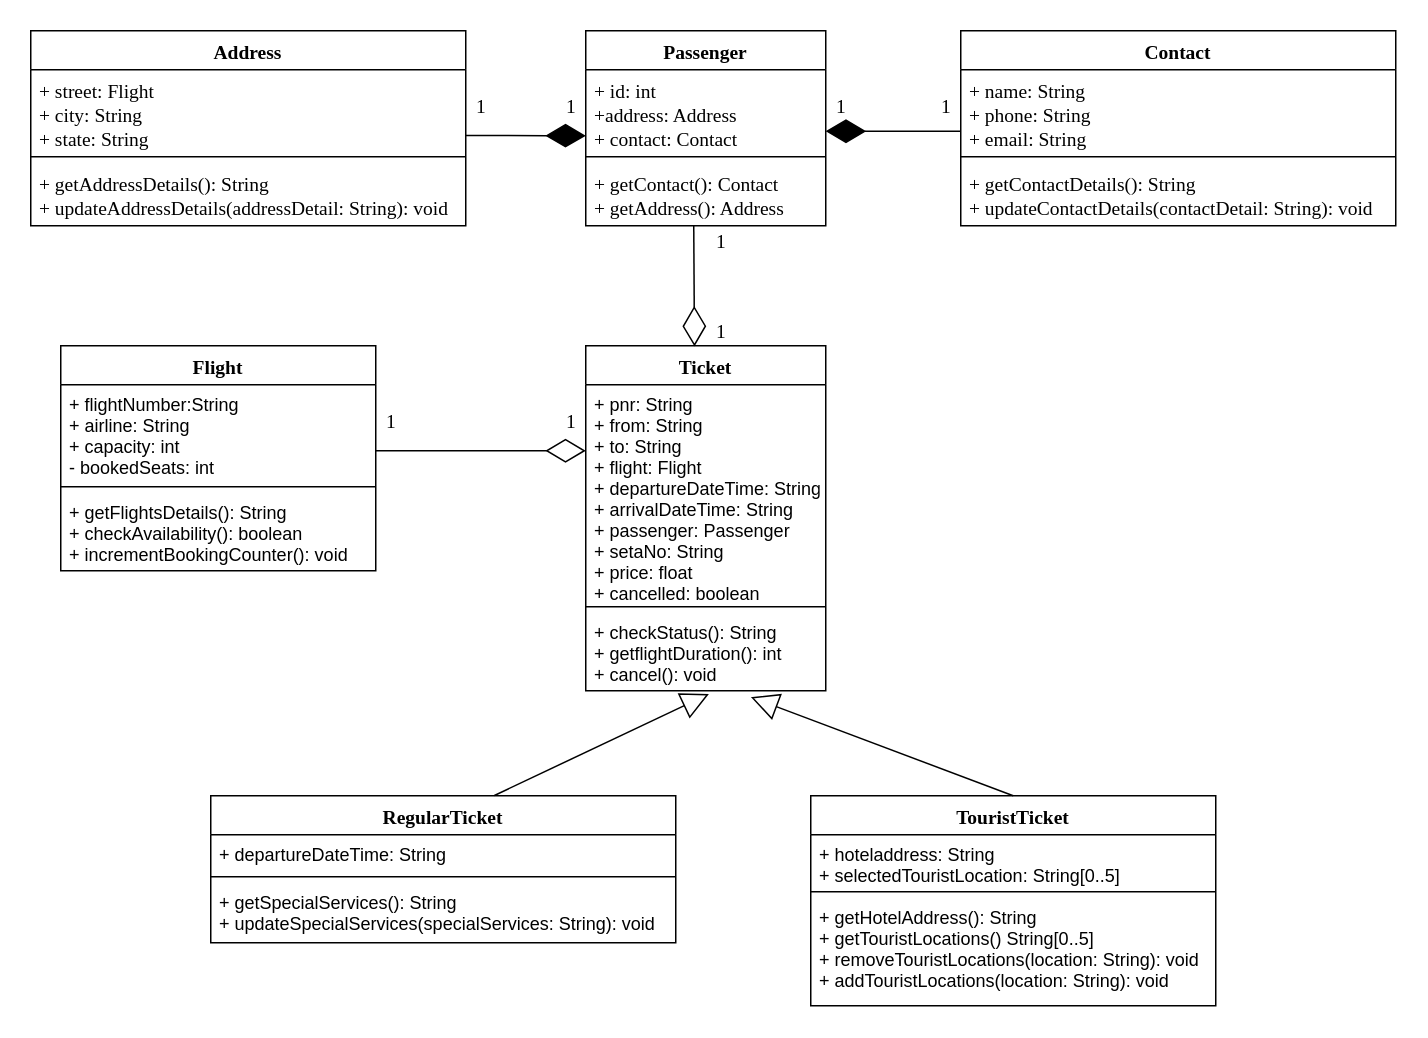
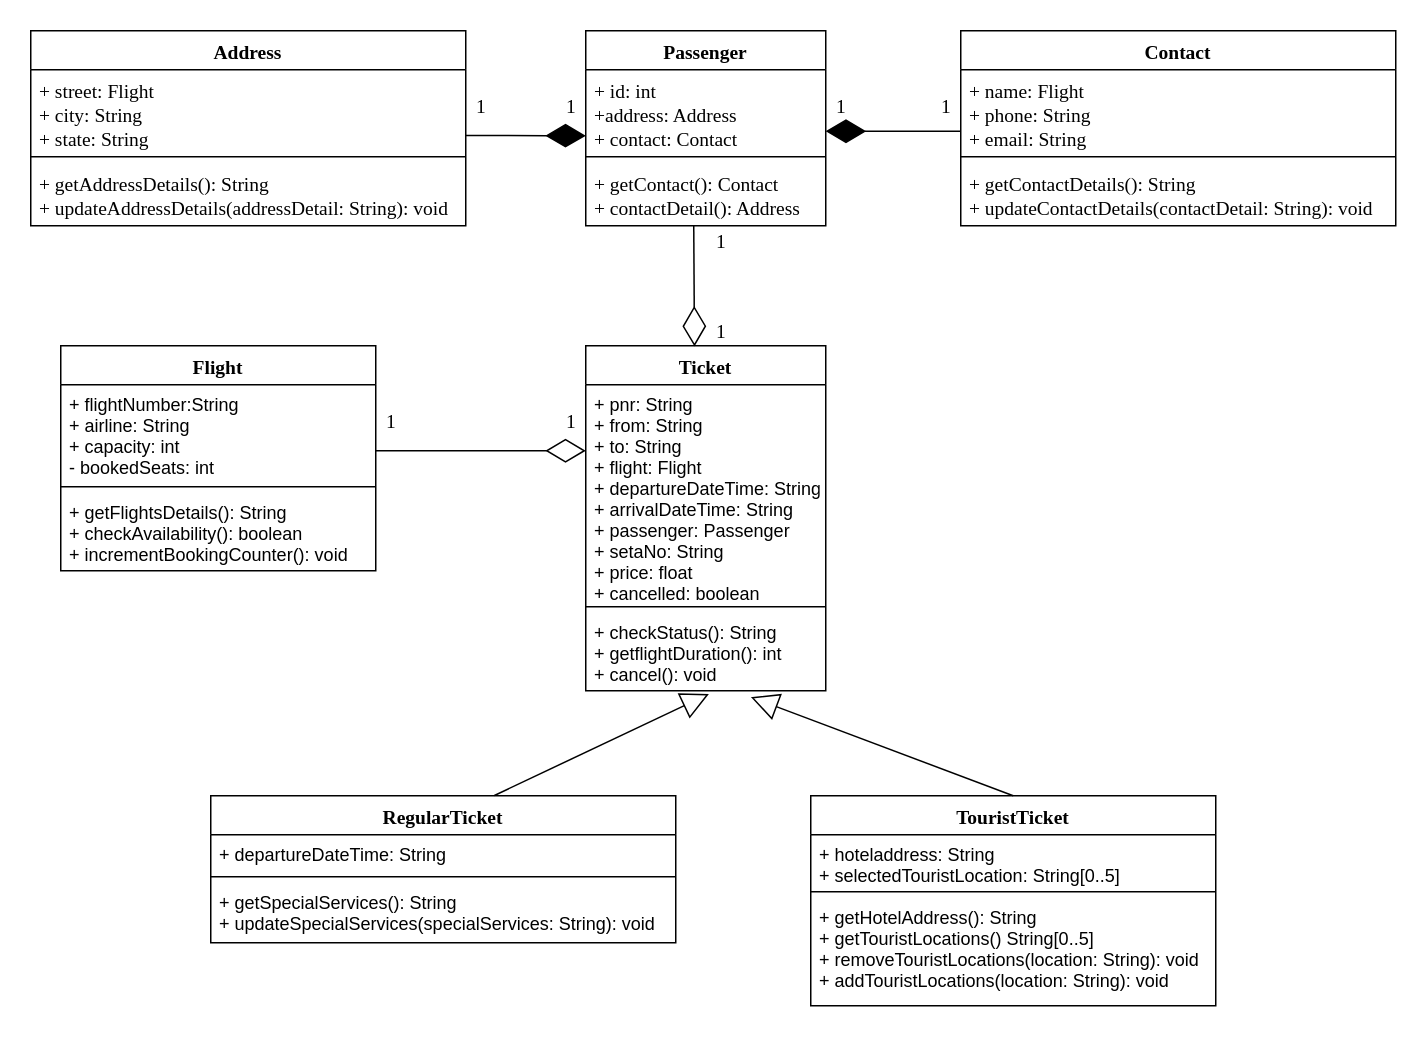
node "+ name: String + phone: String + email: String": label "+ name: String + phone: String + email: String" -> "+ name: Flight + phone: String + email: String"
node "+ getContact(): Contact + getAddress(): Address": label "+ getContact(): Contact + getAddress(): Address" -> "+ getContact(): Contact + contactDetail(): Address"
